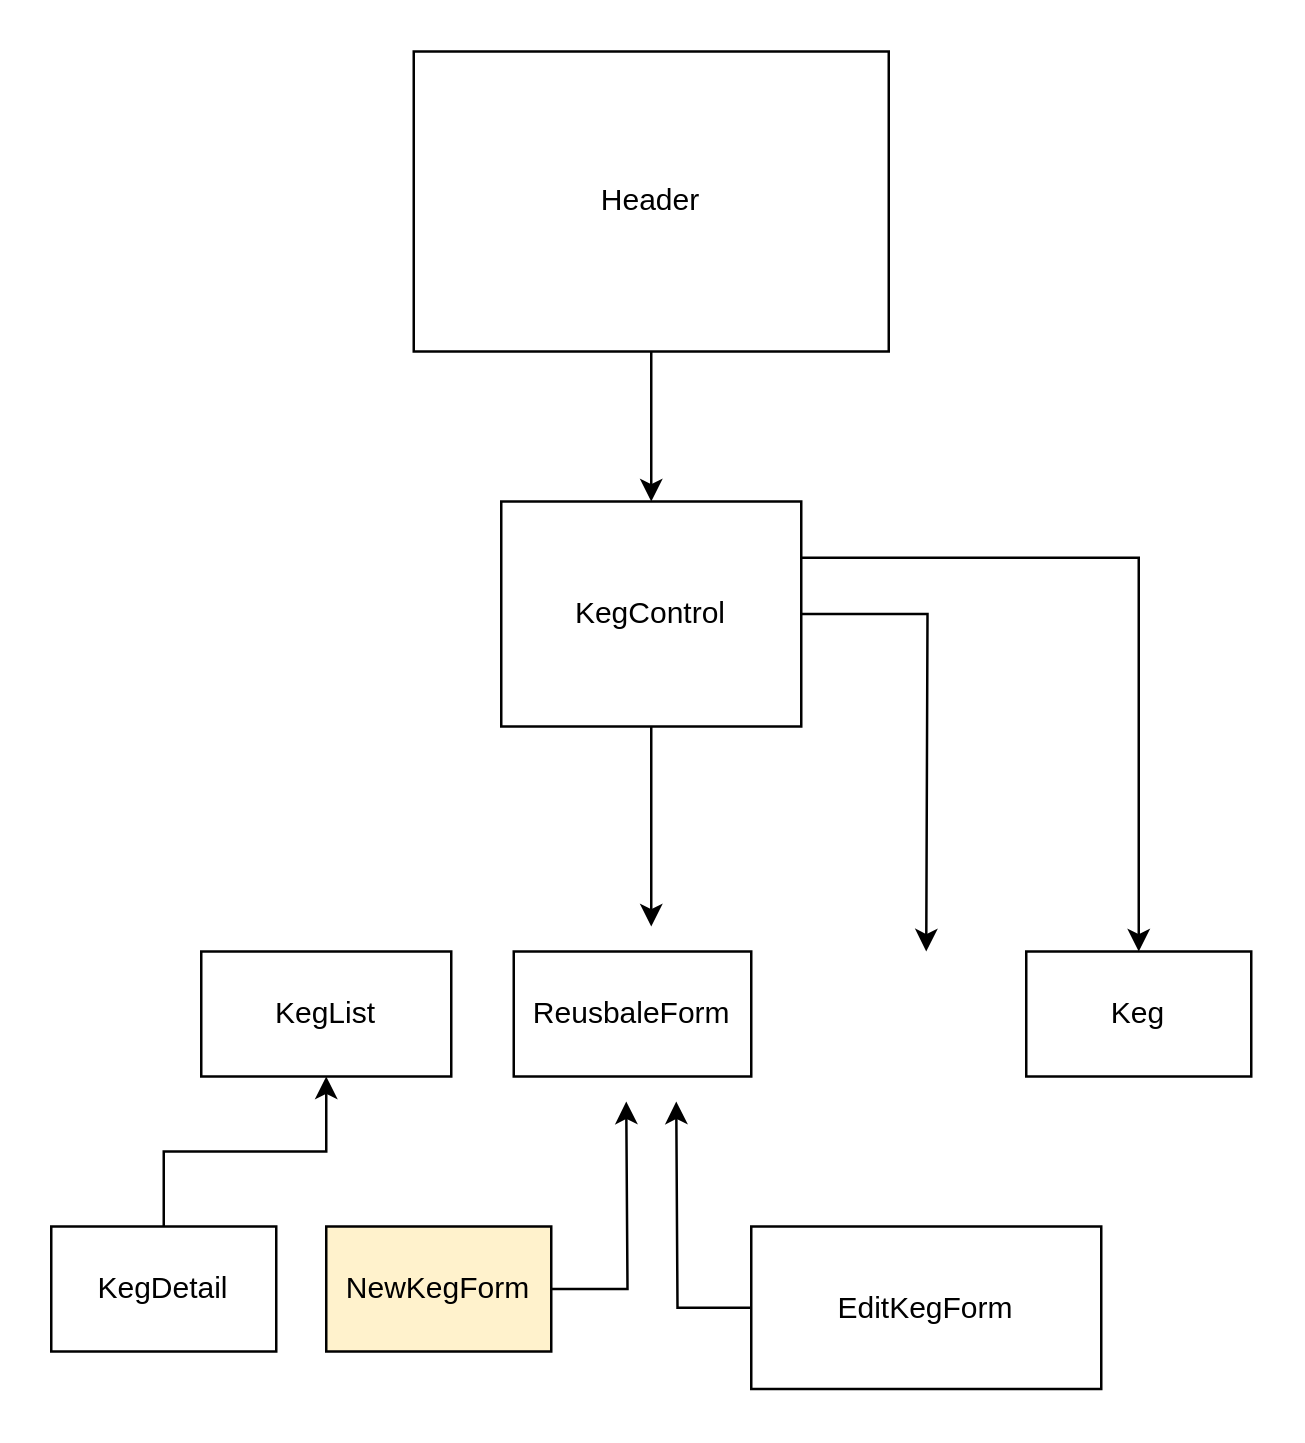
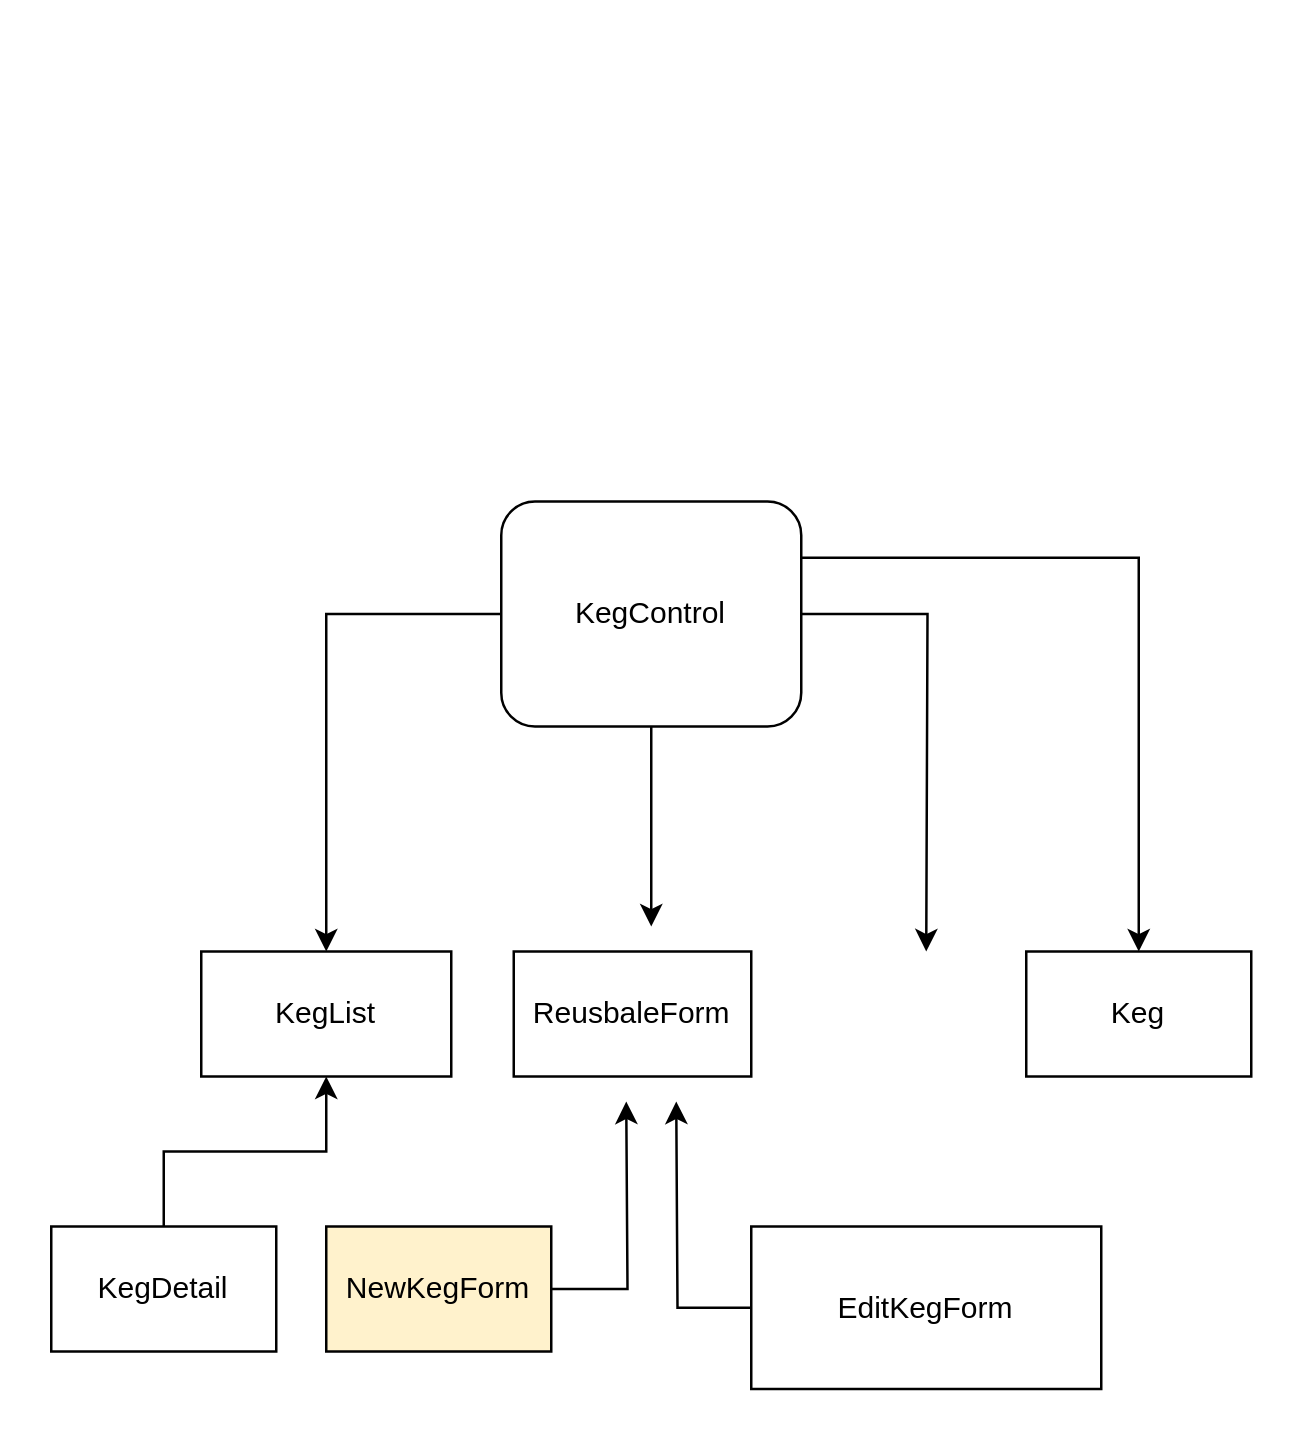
node "Header": removed
edge "Header" -> "KegControl": removed
node "KegControl": shape rectangle -> rounded rectangle
edge "KegControl" -> "KegList": added
